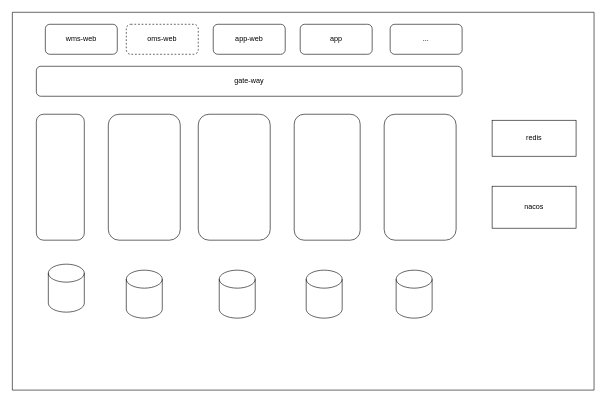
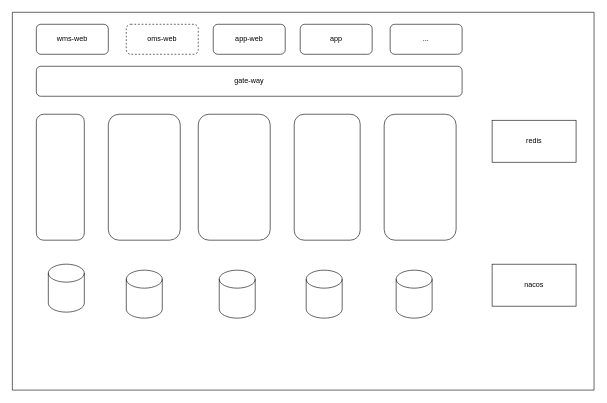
node "wms-web": moved (81, 39) -> (72, 39)
node "redis": size 84x36 -> 84x42
node "nacos": moved (534, 207) -> (534, 285)
